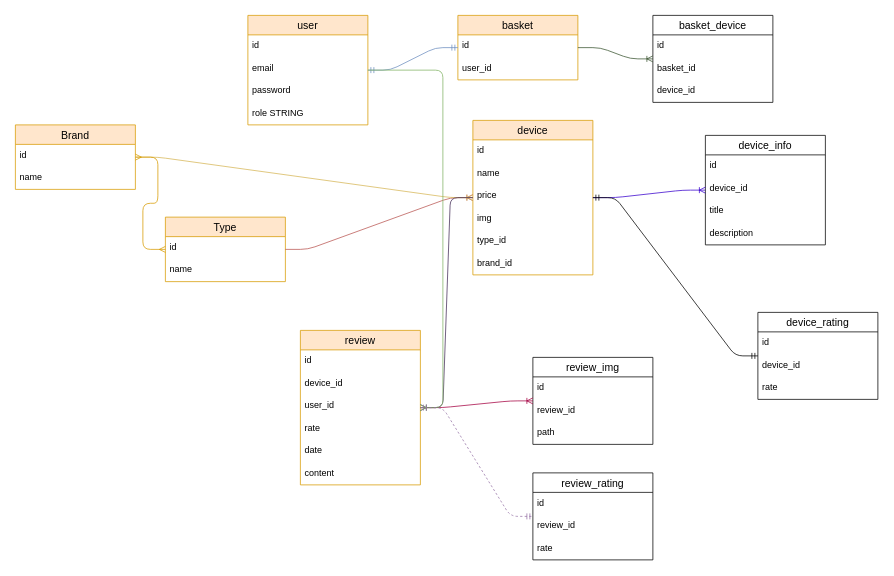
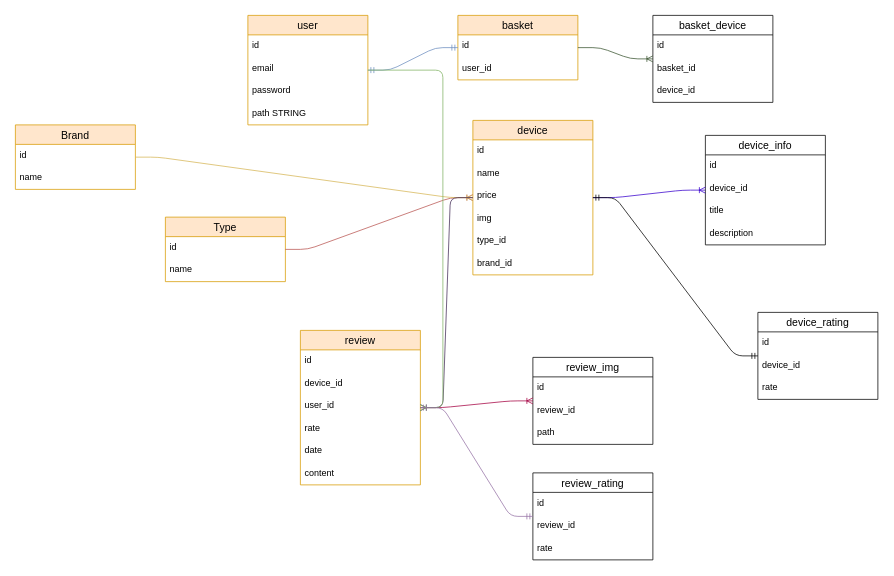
node "role STRING": label "role STRING" -> "path STRING"
edge "Brand" -- "Type": removed
edge "review" -- "review_rating": style dashed -> solid
